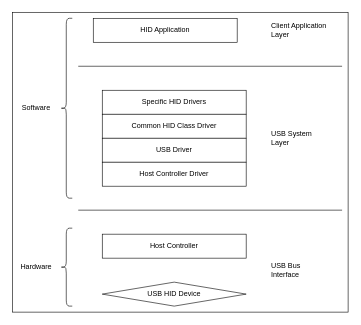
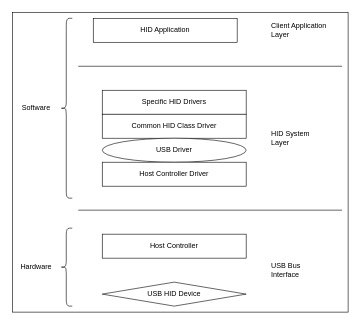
node "USB System Layer": label "USB System Layer" -> "HID System Layer"
node "USB Driver": shape rectangle -> ellipse
